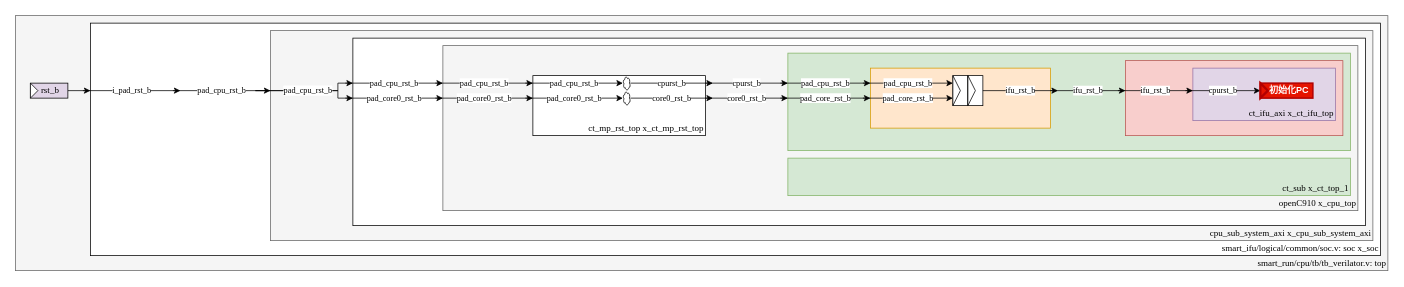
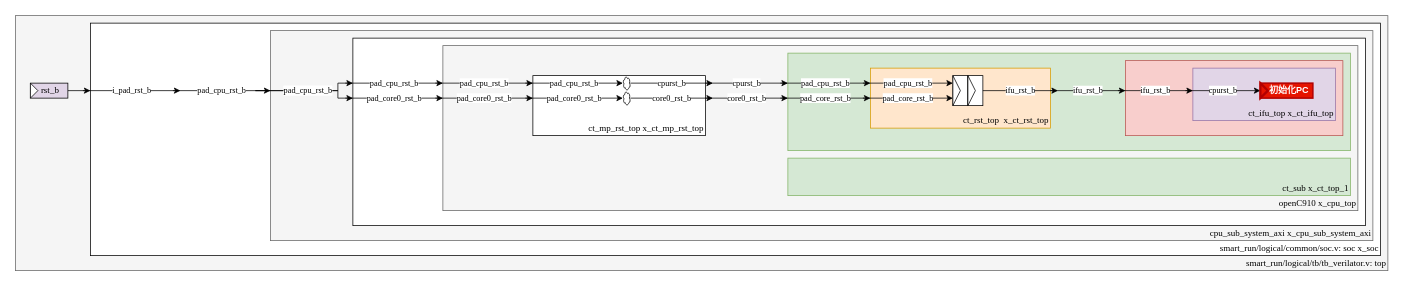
node "ct_ifu_axi x_ct_ifu_top": label "ct_ifu_axi x_ct_ifu_top" -> "ct_ifu_top x_ct_ifu_top"
node "ct_rst_top x_ct_rst_top": added
node "smart_ifu/logical/common/soc.v: soc x_soc": label "smart_ifu/logical/common/soc.v: soc x_soc" -> "smart_run/logical/common/soc.v: soc x_soc"
node "smart_run/cpu/tb/tb_verilator.v: top": label "smart_run/cpu/tb/tb_verilator.v: top" -> "smart_run/logical/tb/tb_verilator.v: top"
